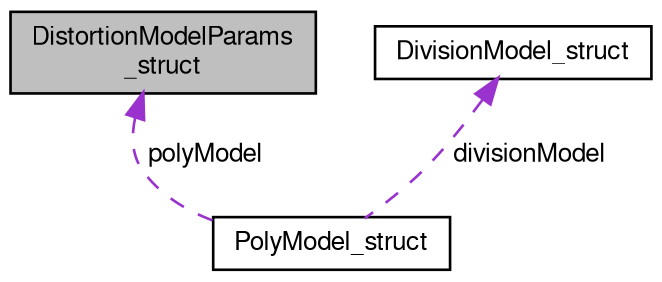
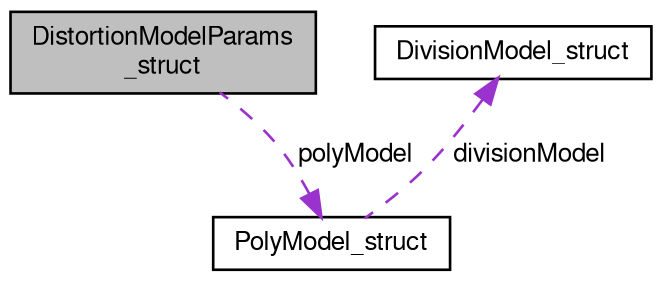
edge "PolyModel_struct" -> "DistortionModelParams _struct": reversed
